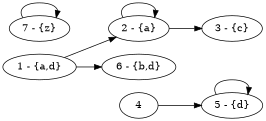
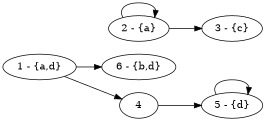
node "7 - {z}": removed
edge "1 - {a,d}" -> "2 - {a}": now "1 - {a,d}" -> "4"
